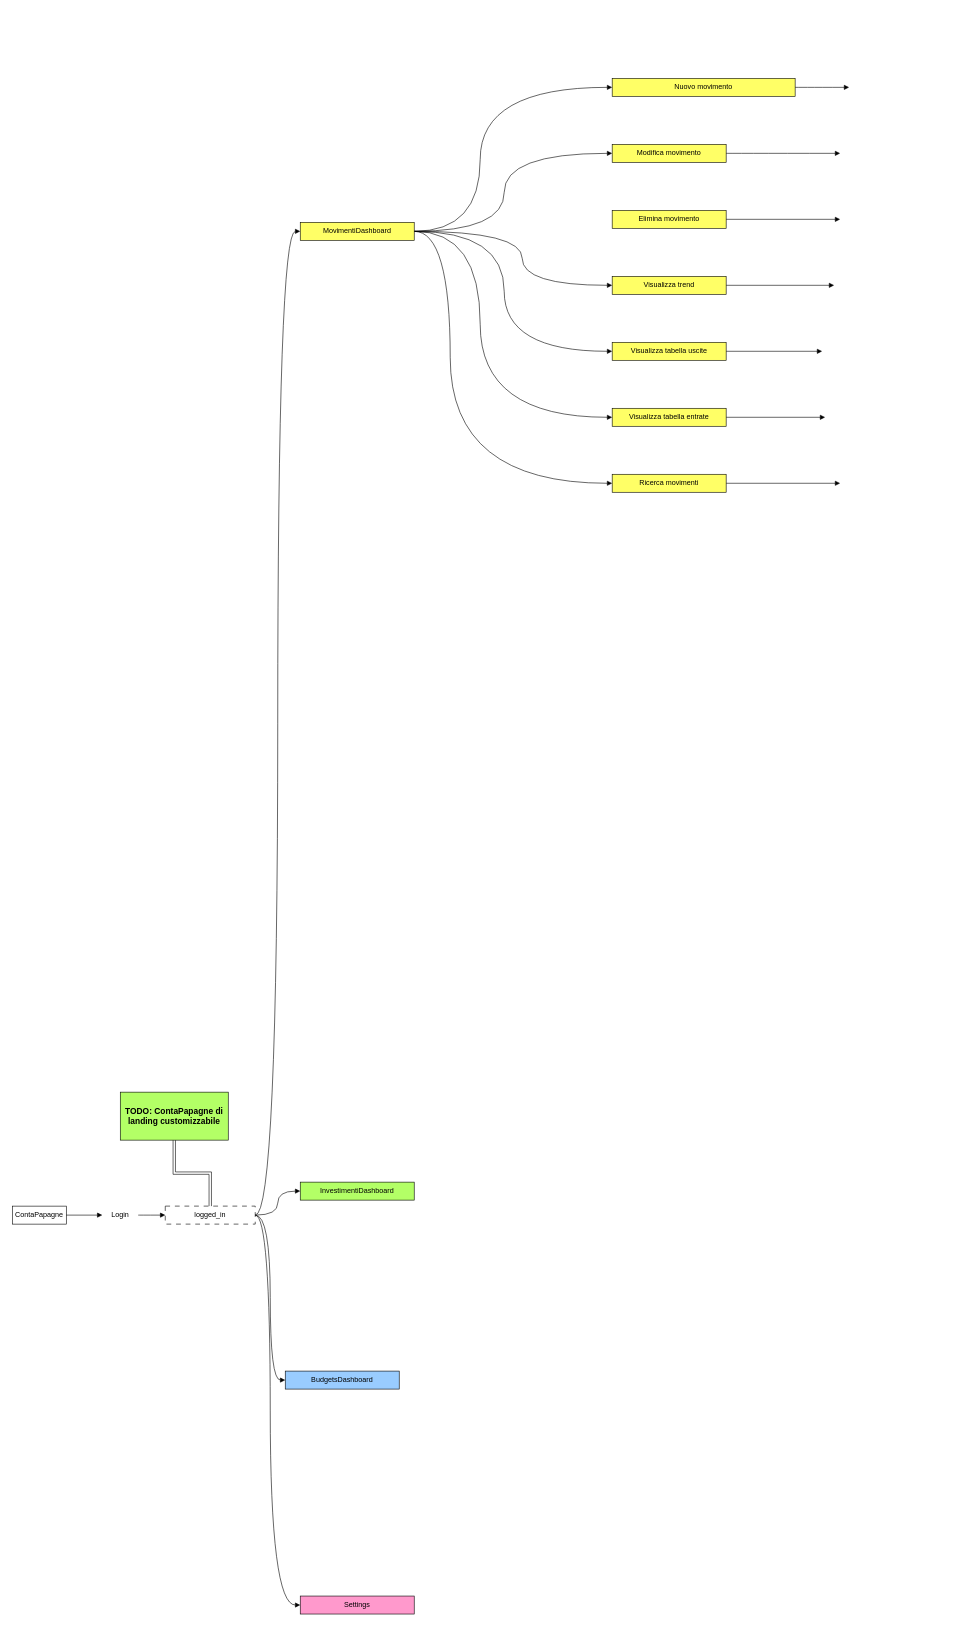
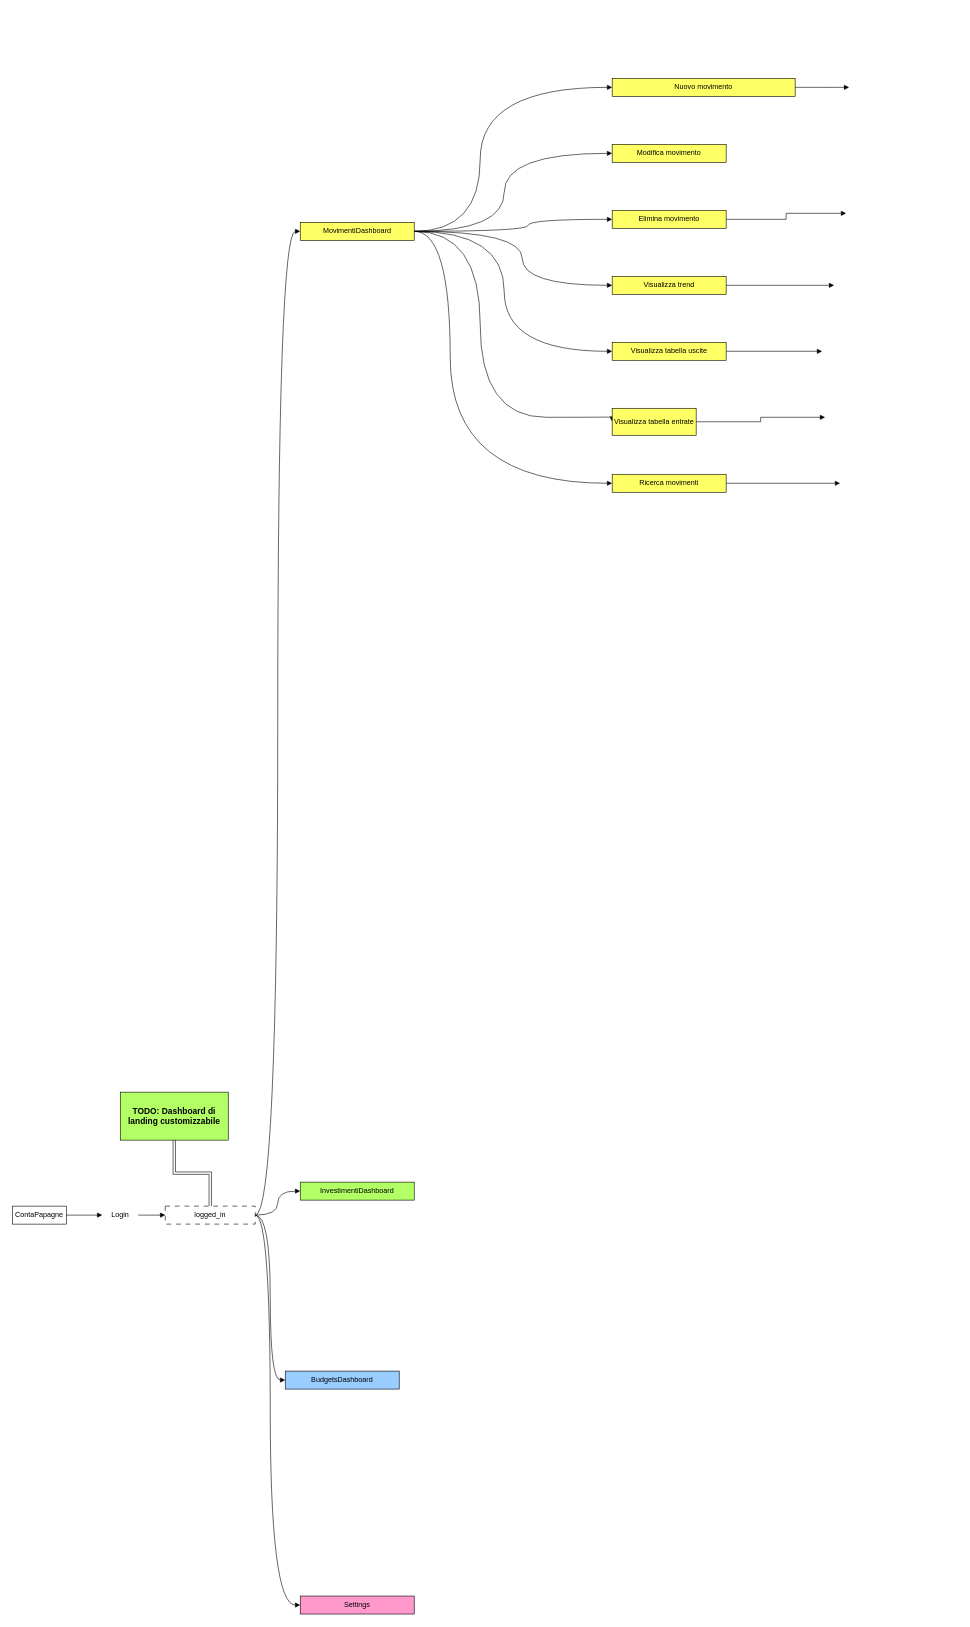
edge "Modifica movimento" -> "/movimenti/updateMovimento": removed
node "/movimenti/deleteMovimento": moved (894, 219) -> (900, 213)
edge "MovimentiDashboard" -> "Elimina movimento": added
node "Visualizza tabella entrate": size 114x18 -> 84x27
node "TODO: ContaPapagne di landing customizzabile": label "TODO: ContaPapagne di landing customizzabile" -> "TODO: Dashboard di landing customizzabile"
